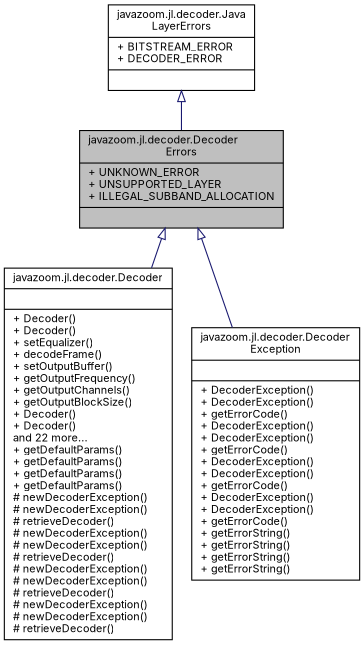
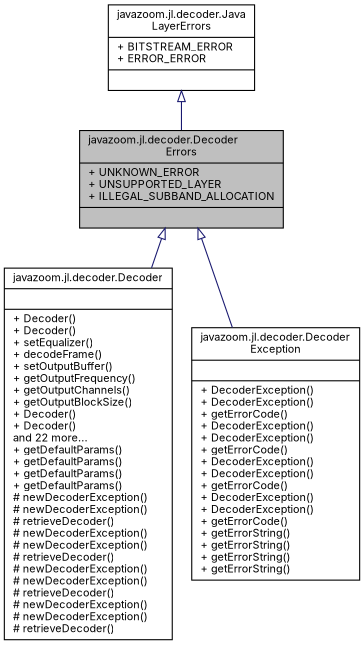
node "javazoom.jl.decoder.Java": text "+ DECODER_ERROR" -> "+ ERROR_ERROR"
